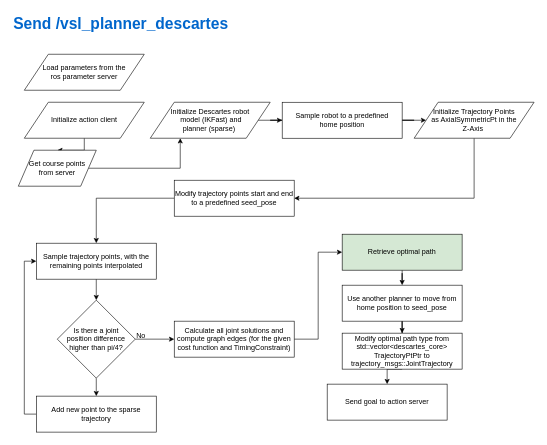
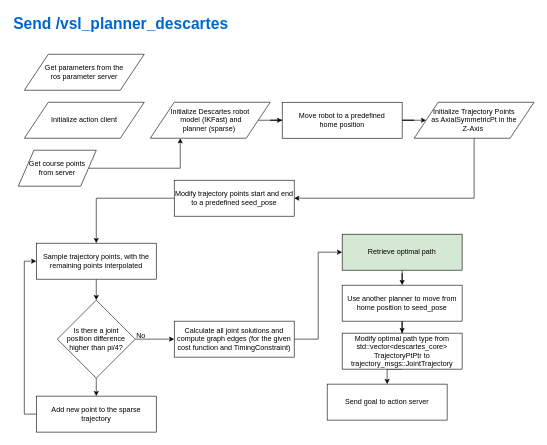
node "Load parameters from the ros parameter server": label "Load parameters from the ros parameter server" -> "Get parameters from the ros parameter server"
node "Sample robot to a predefined home position": label "Sample robot to a predefined home position" -> "Move robot to a predefined home position"
edge "Initialize action client" -> "Get course points from server": removed
